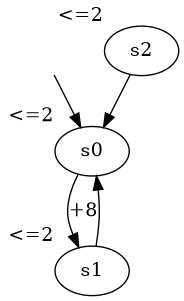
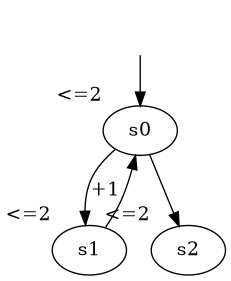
edge "s2 <=2" -> "s0 <=2": reversed
edge "s0 <=2" -> "s1 <=2": label "+8" -> "+1"
